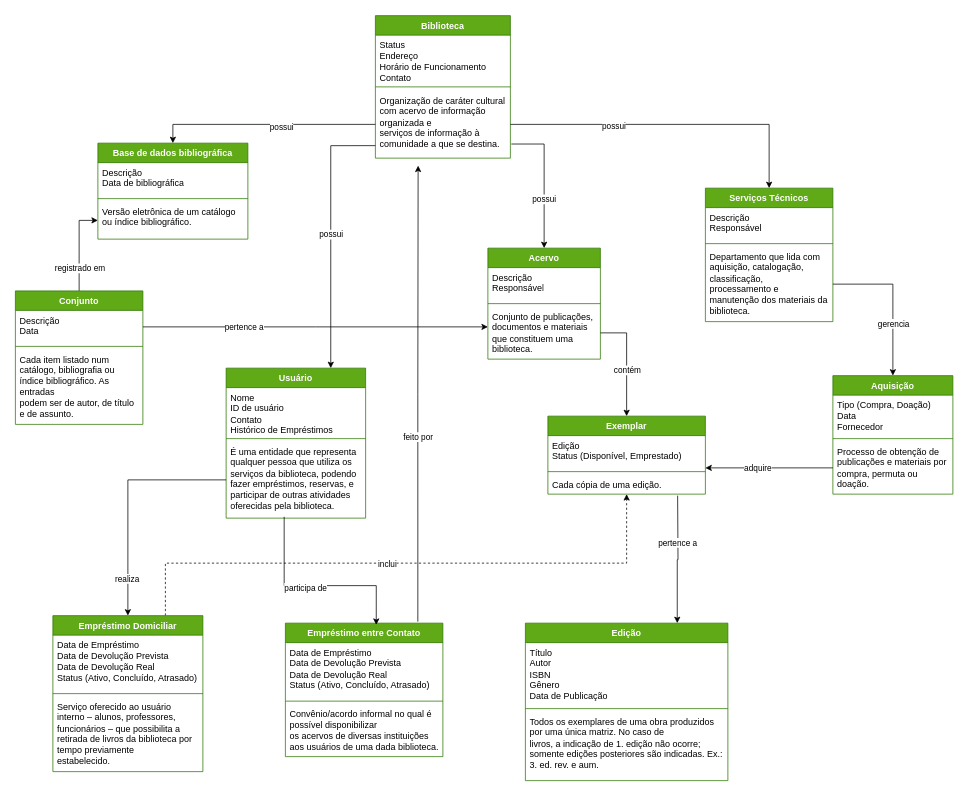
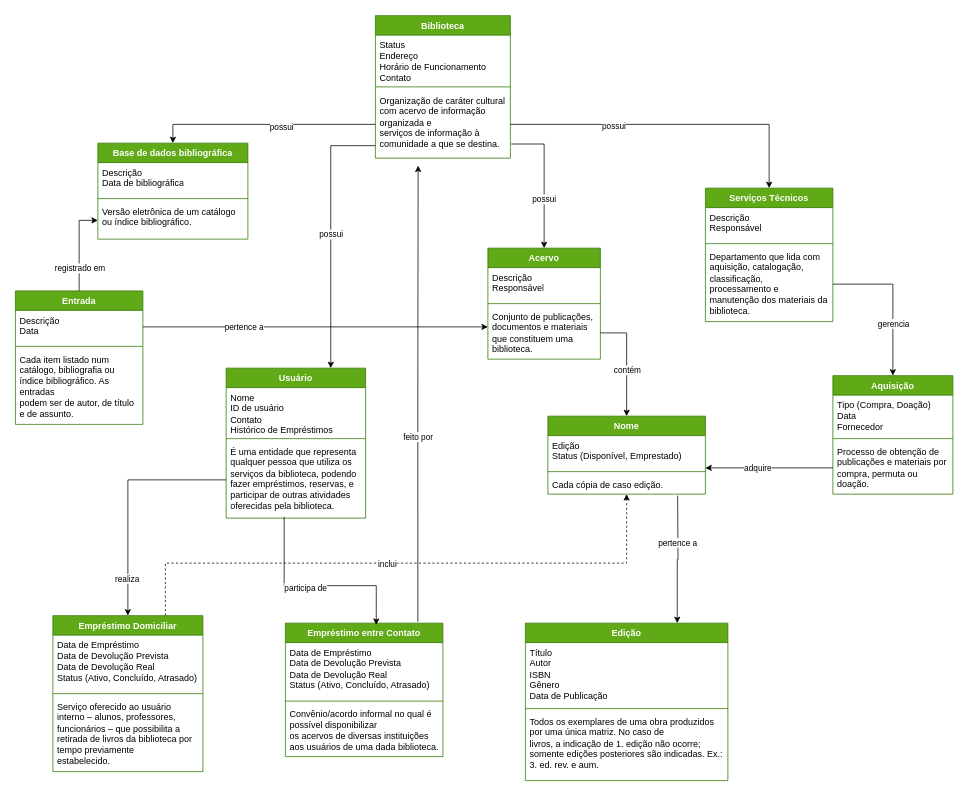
node "Conjunto": label "Conjunto" -> "Entrada"
node "Exemplar": label "Exemplar" -> "Nome"
node "Cada cópia de uma edição.": label "Cada cópia de uma edição." -> "Cada cópia de caso edição."
